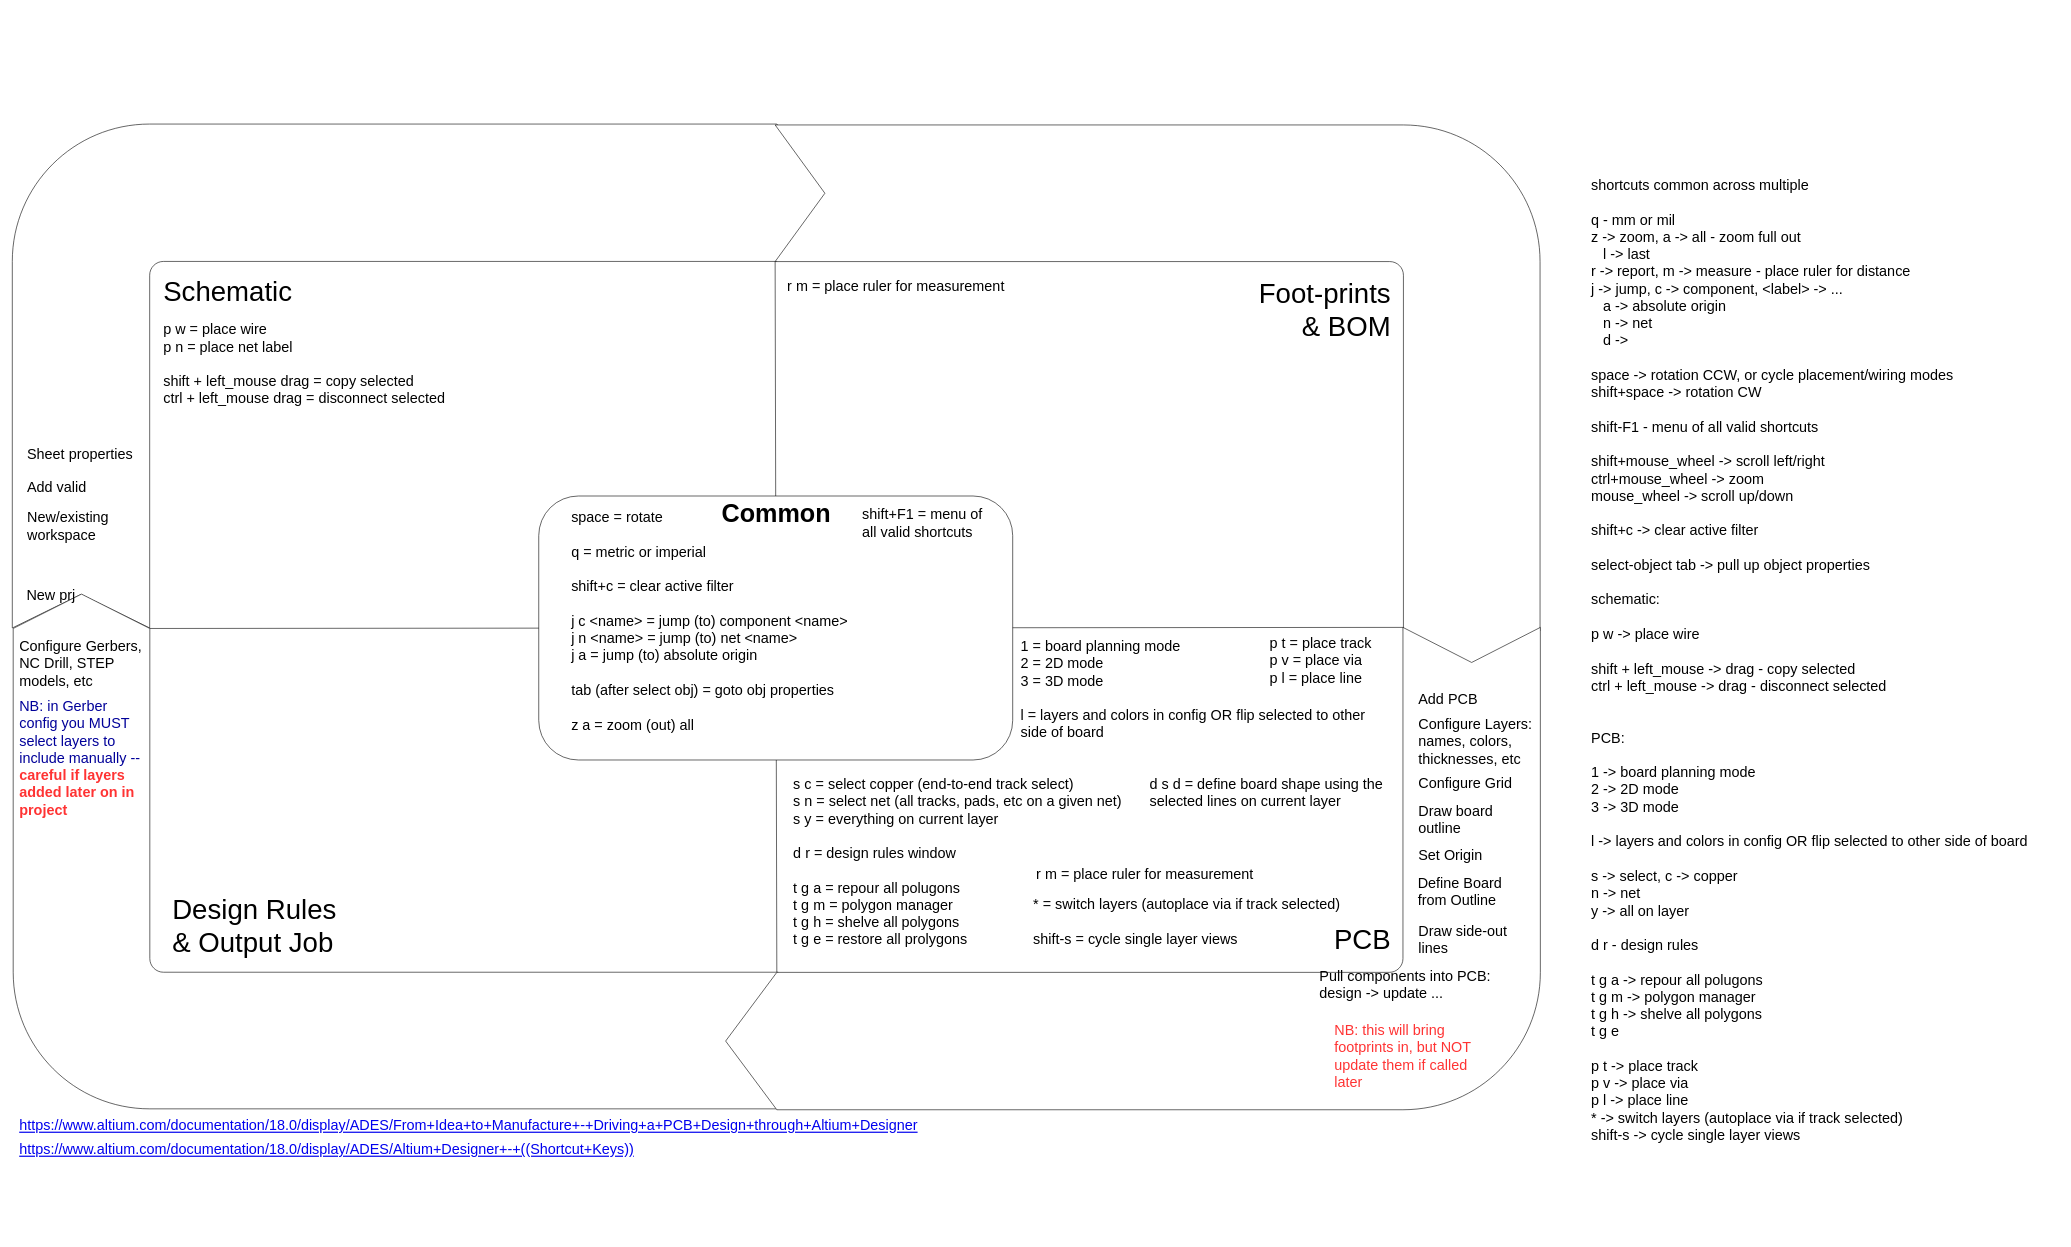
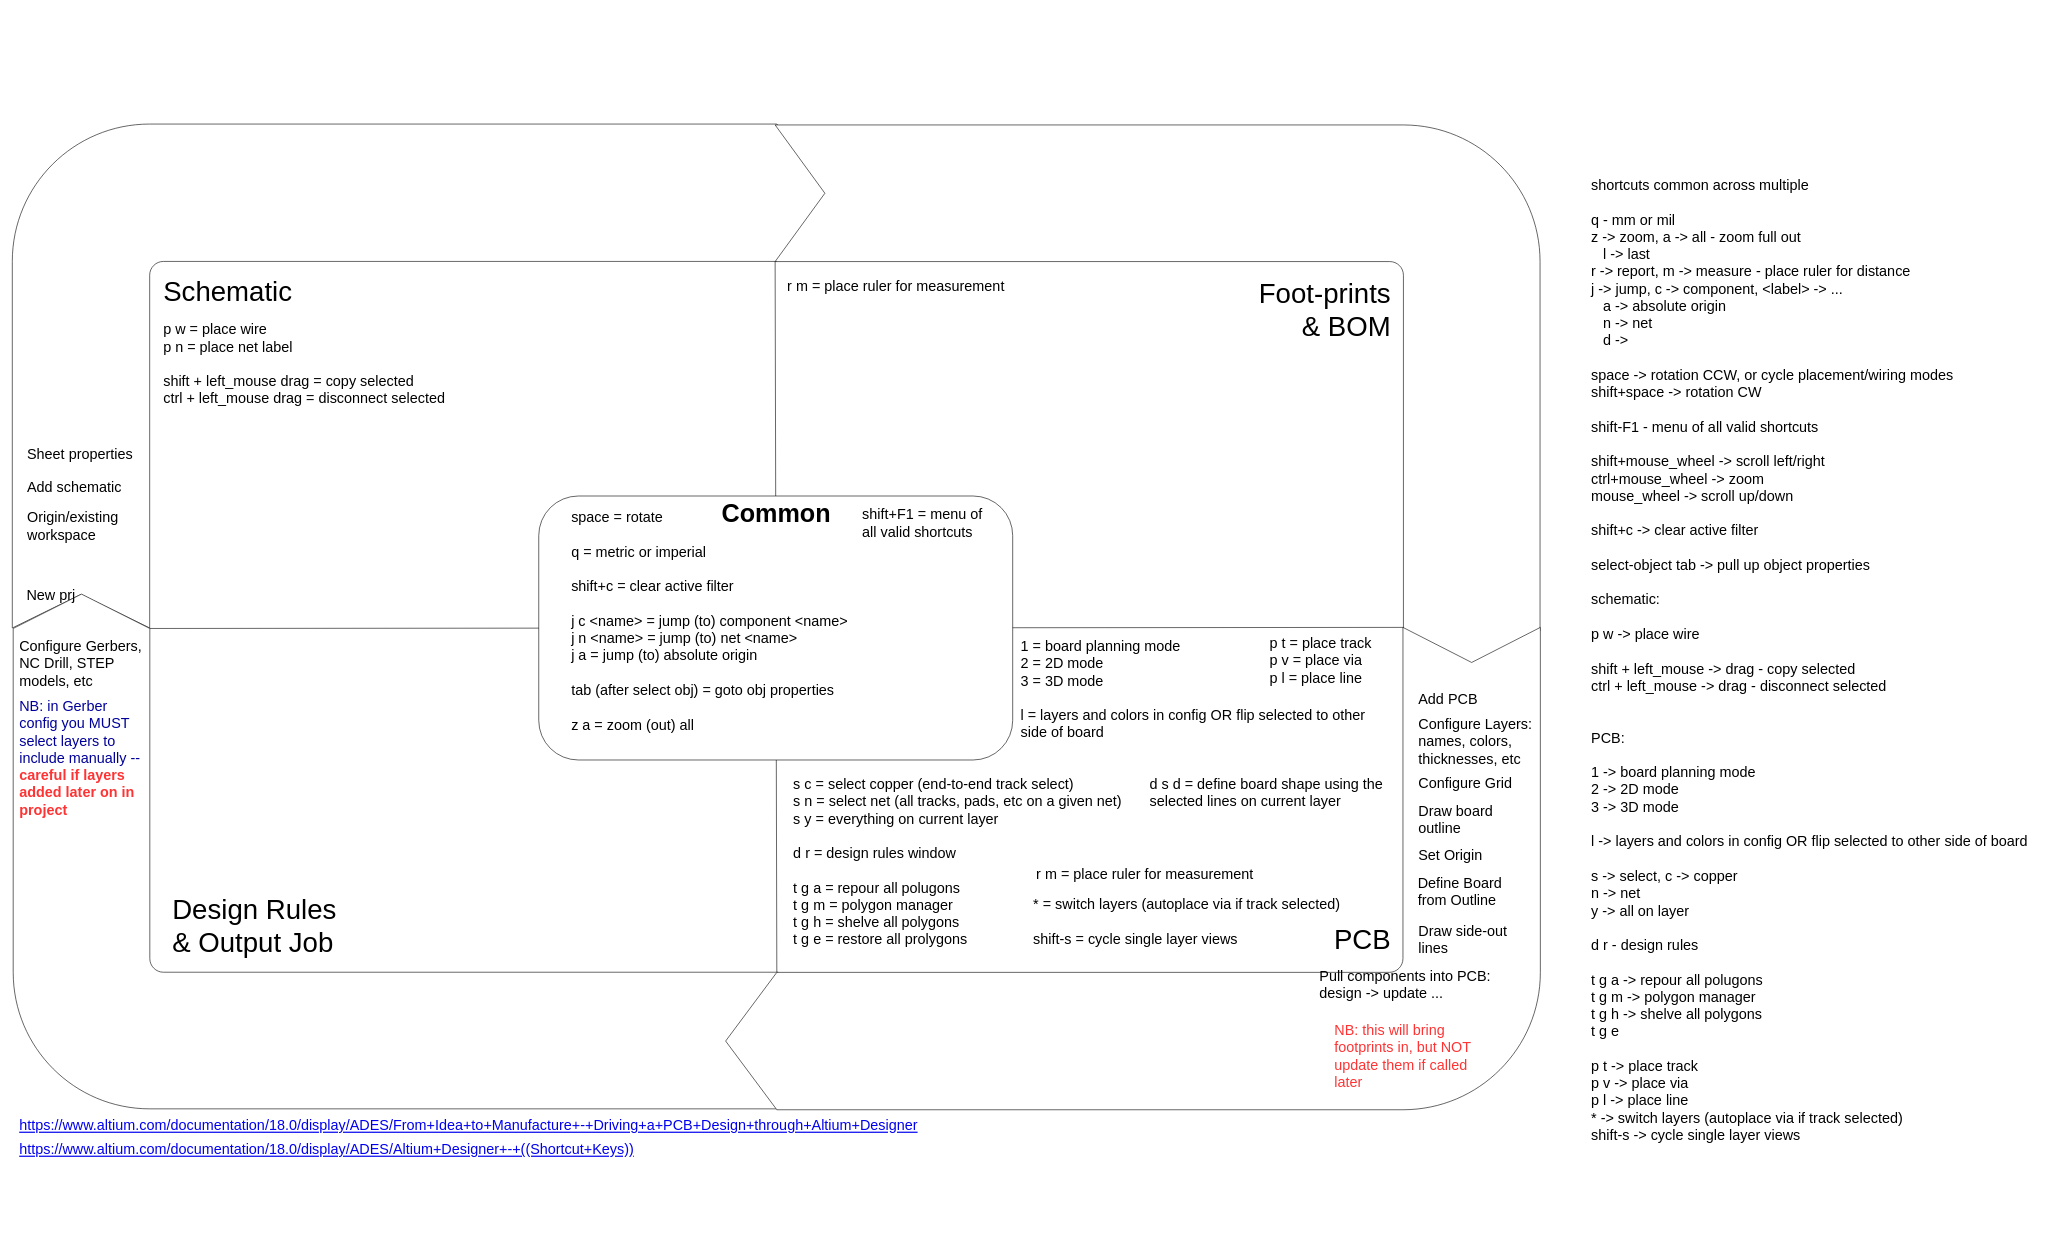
node "Add valid": label "Add valid" -> "Add schematic"
node "New/existing workspace": label "New/existing workspace" -> "Origin/existing workspace"
